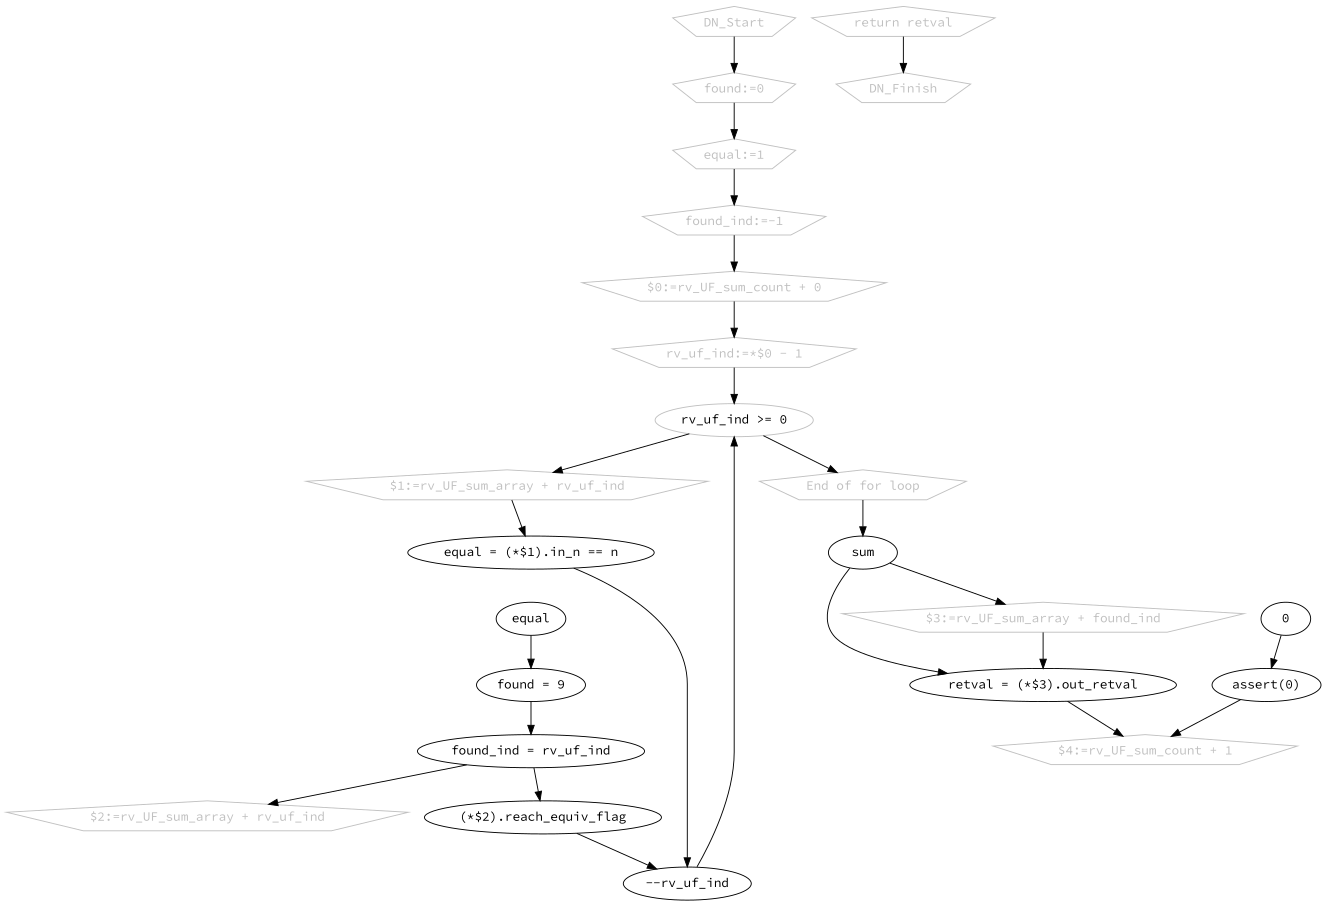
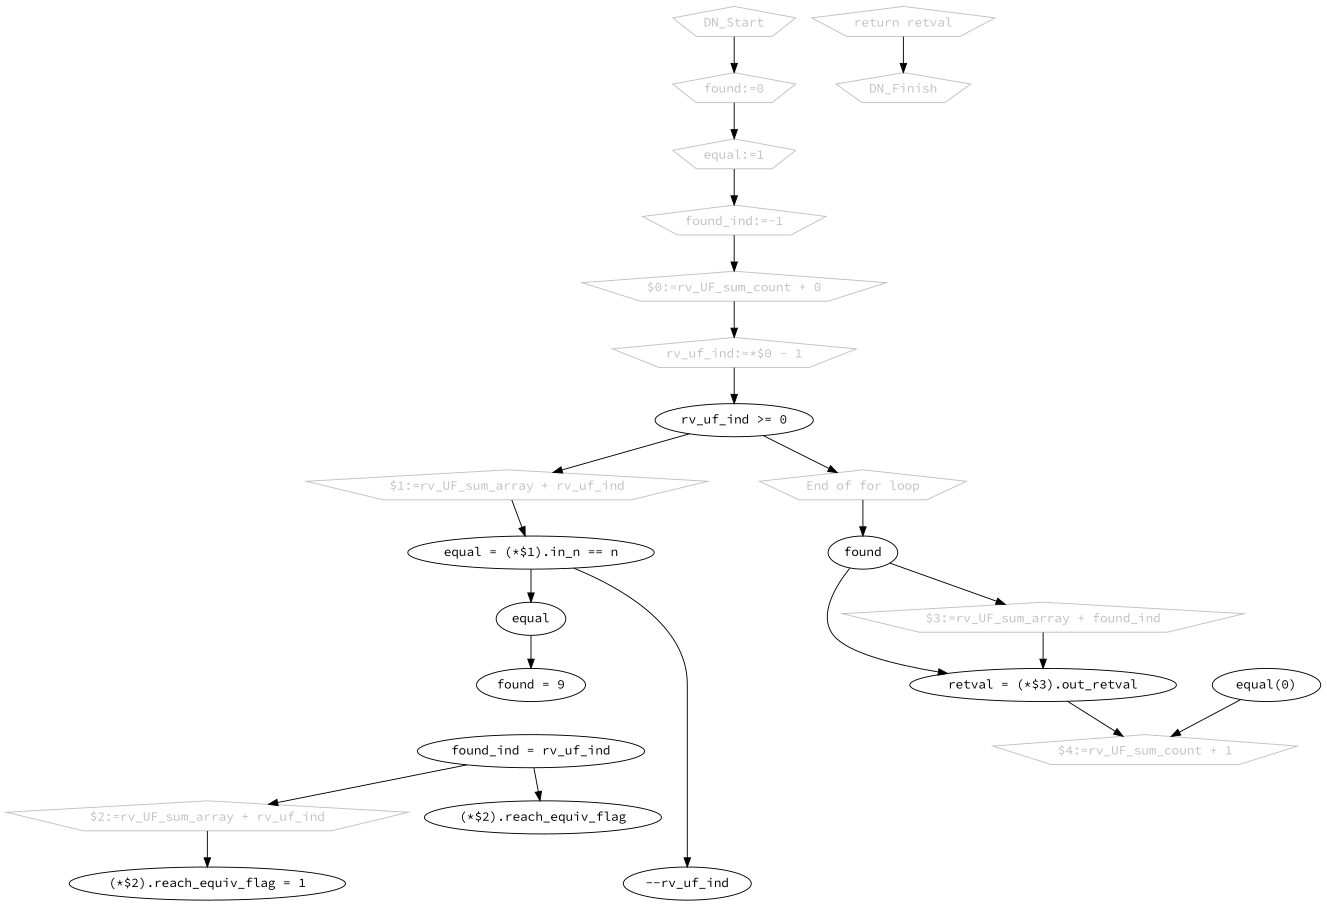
node "rv_uf_ind >= 0": color grey -> black
node "sum": label "sum" -> "found"
edge "equal = (*$1).in_n == n" -> "equal": added
node "0": removed
edge "--rv_uf_ind" -> "rv_uf_ind >= 0": removed
node "assert(0)": label "assert(0)" -> "equal(0)"
edge "found = 9" -> "found_ind = rv_uf_ind": removed
edge "(*$2).reach_equiv_flag" -> "--rv_uf_ind": removed
node "(*$2).reach_equiv_flag = 1": added
